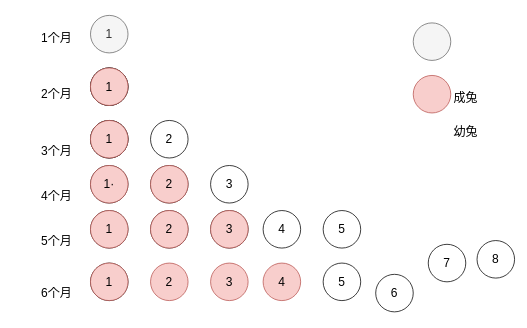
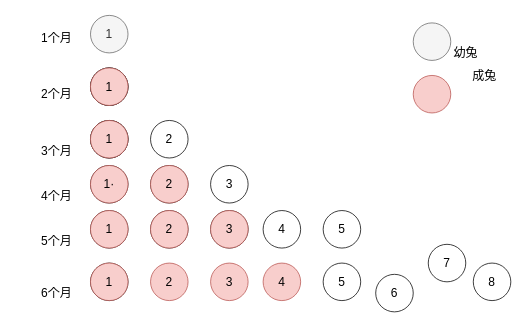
node "成兔": moved (465, 98) -> (484, 75)
node "幼兔": moved (465, 132) -> (465, 53)
node "8": moved (495, 259) -> (492, 282)
